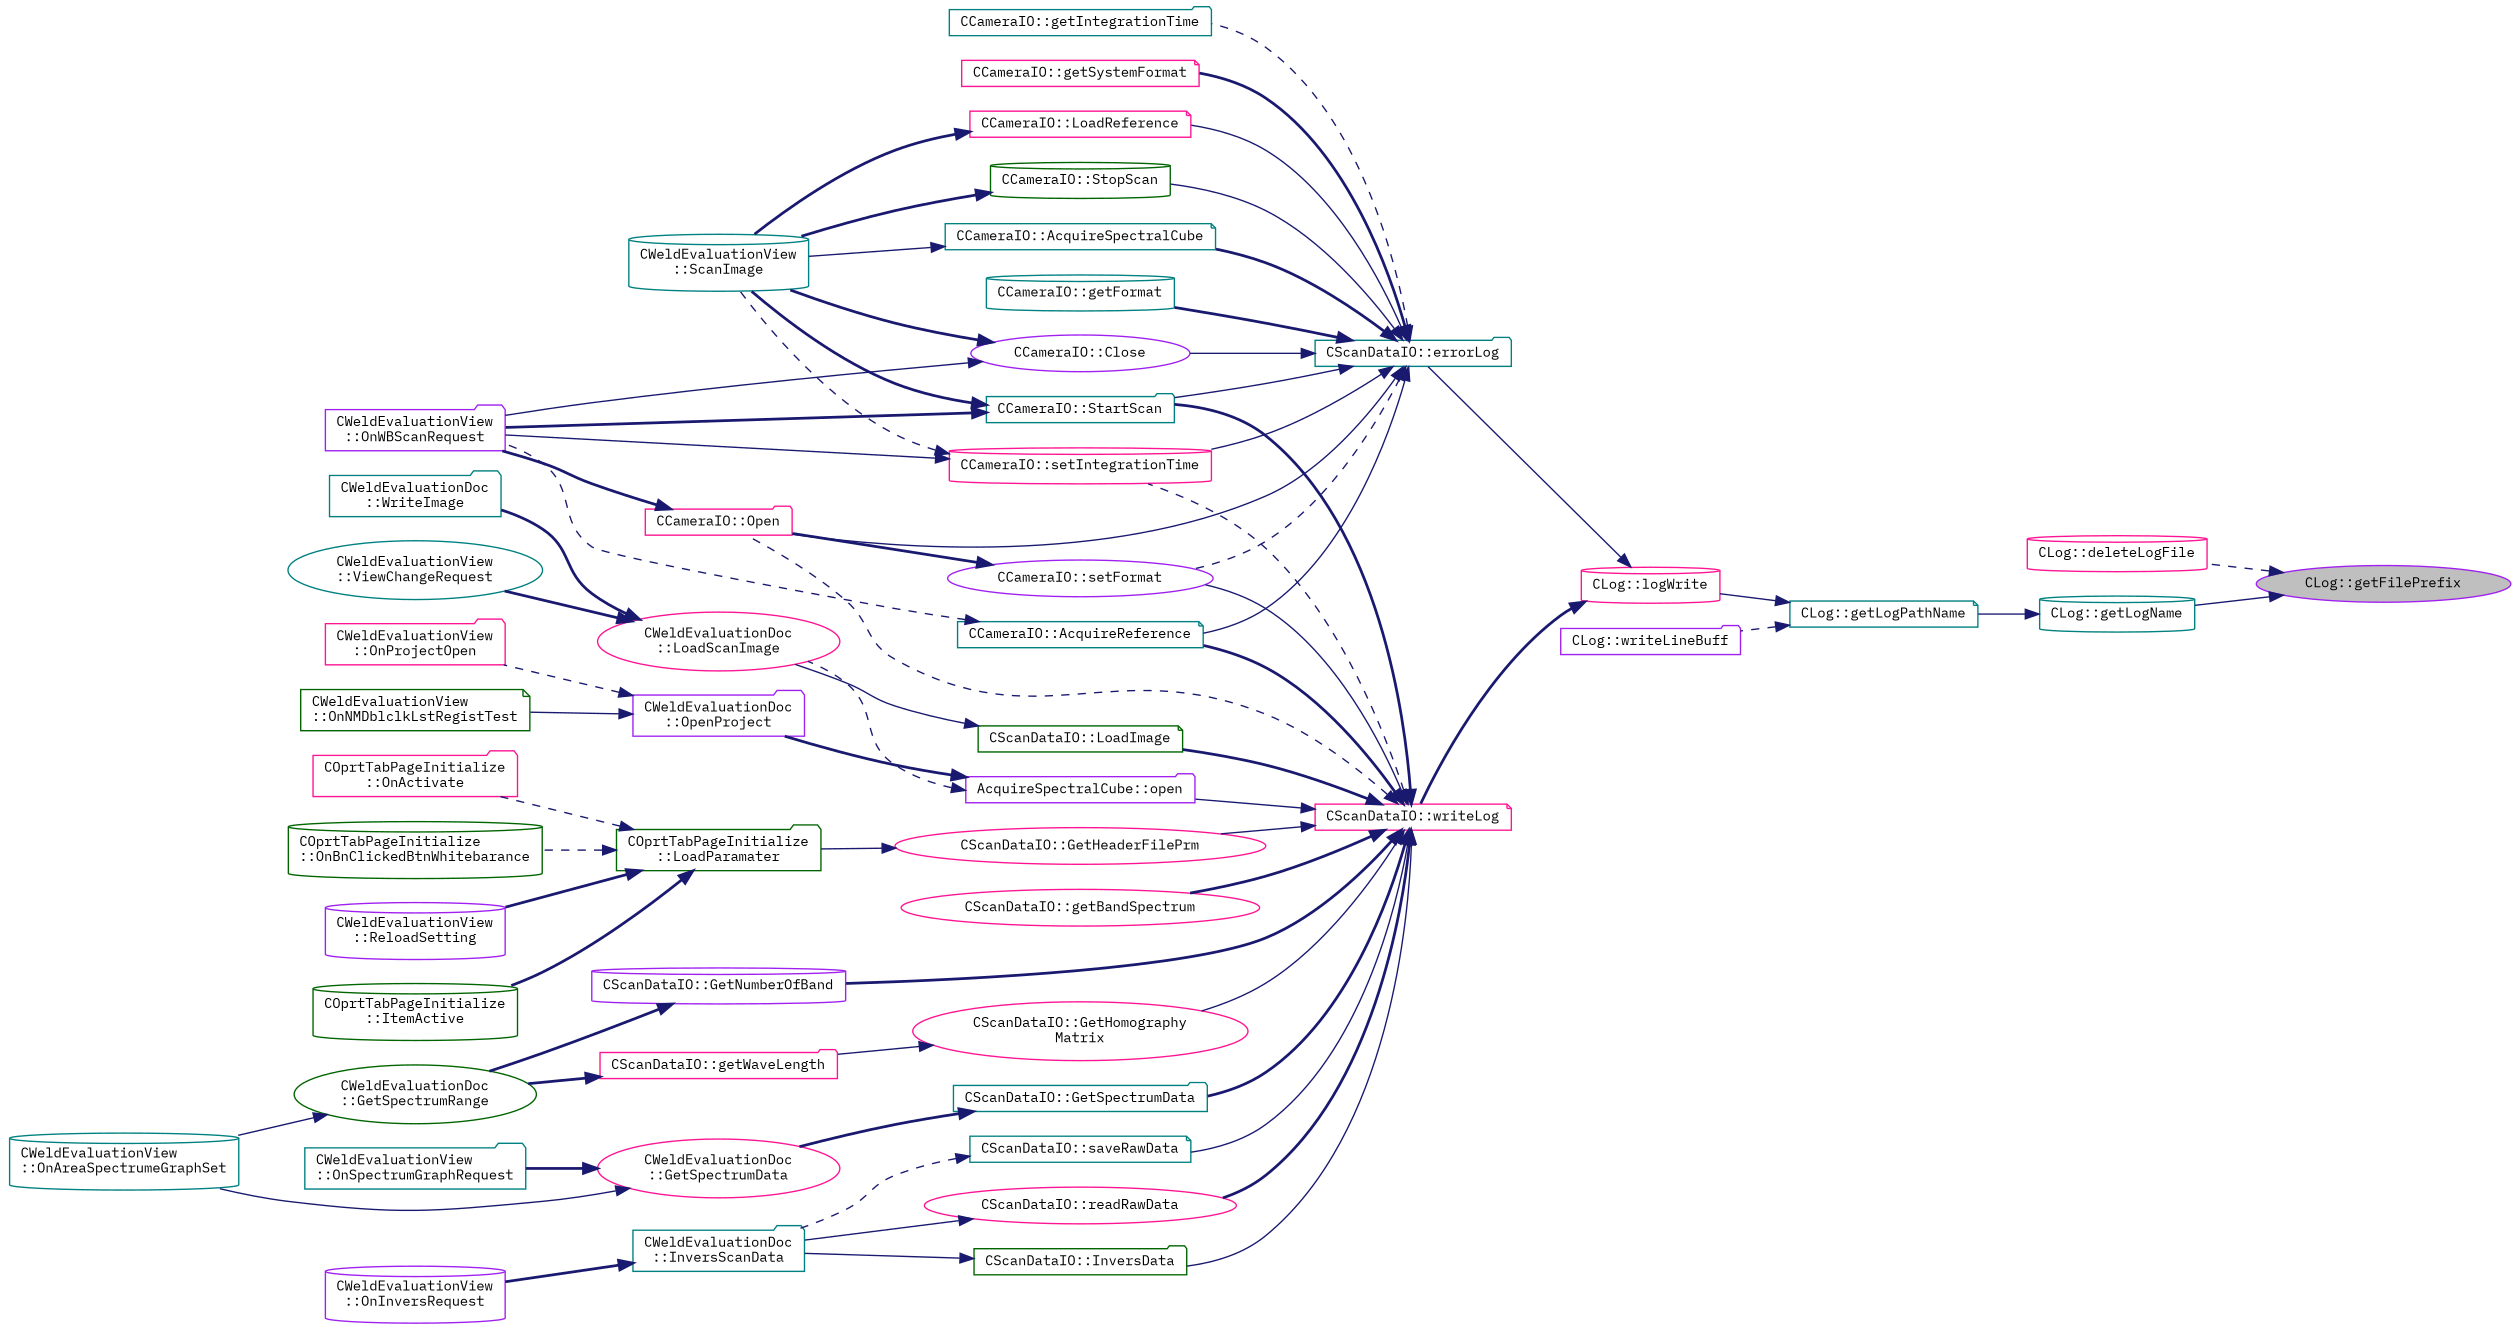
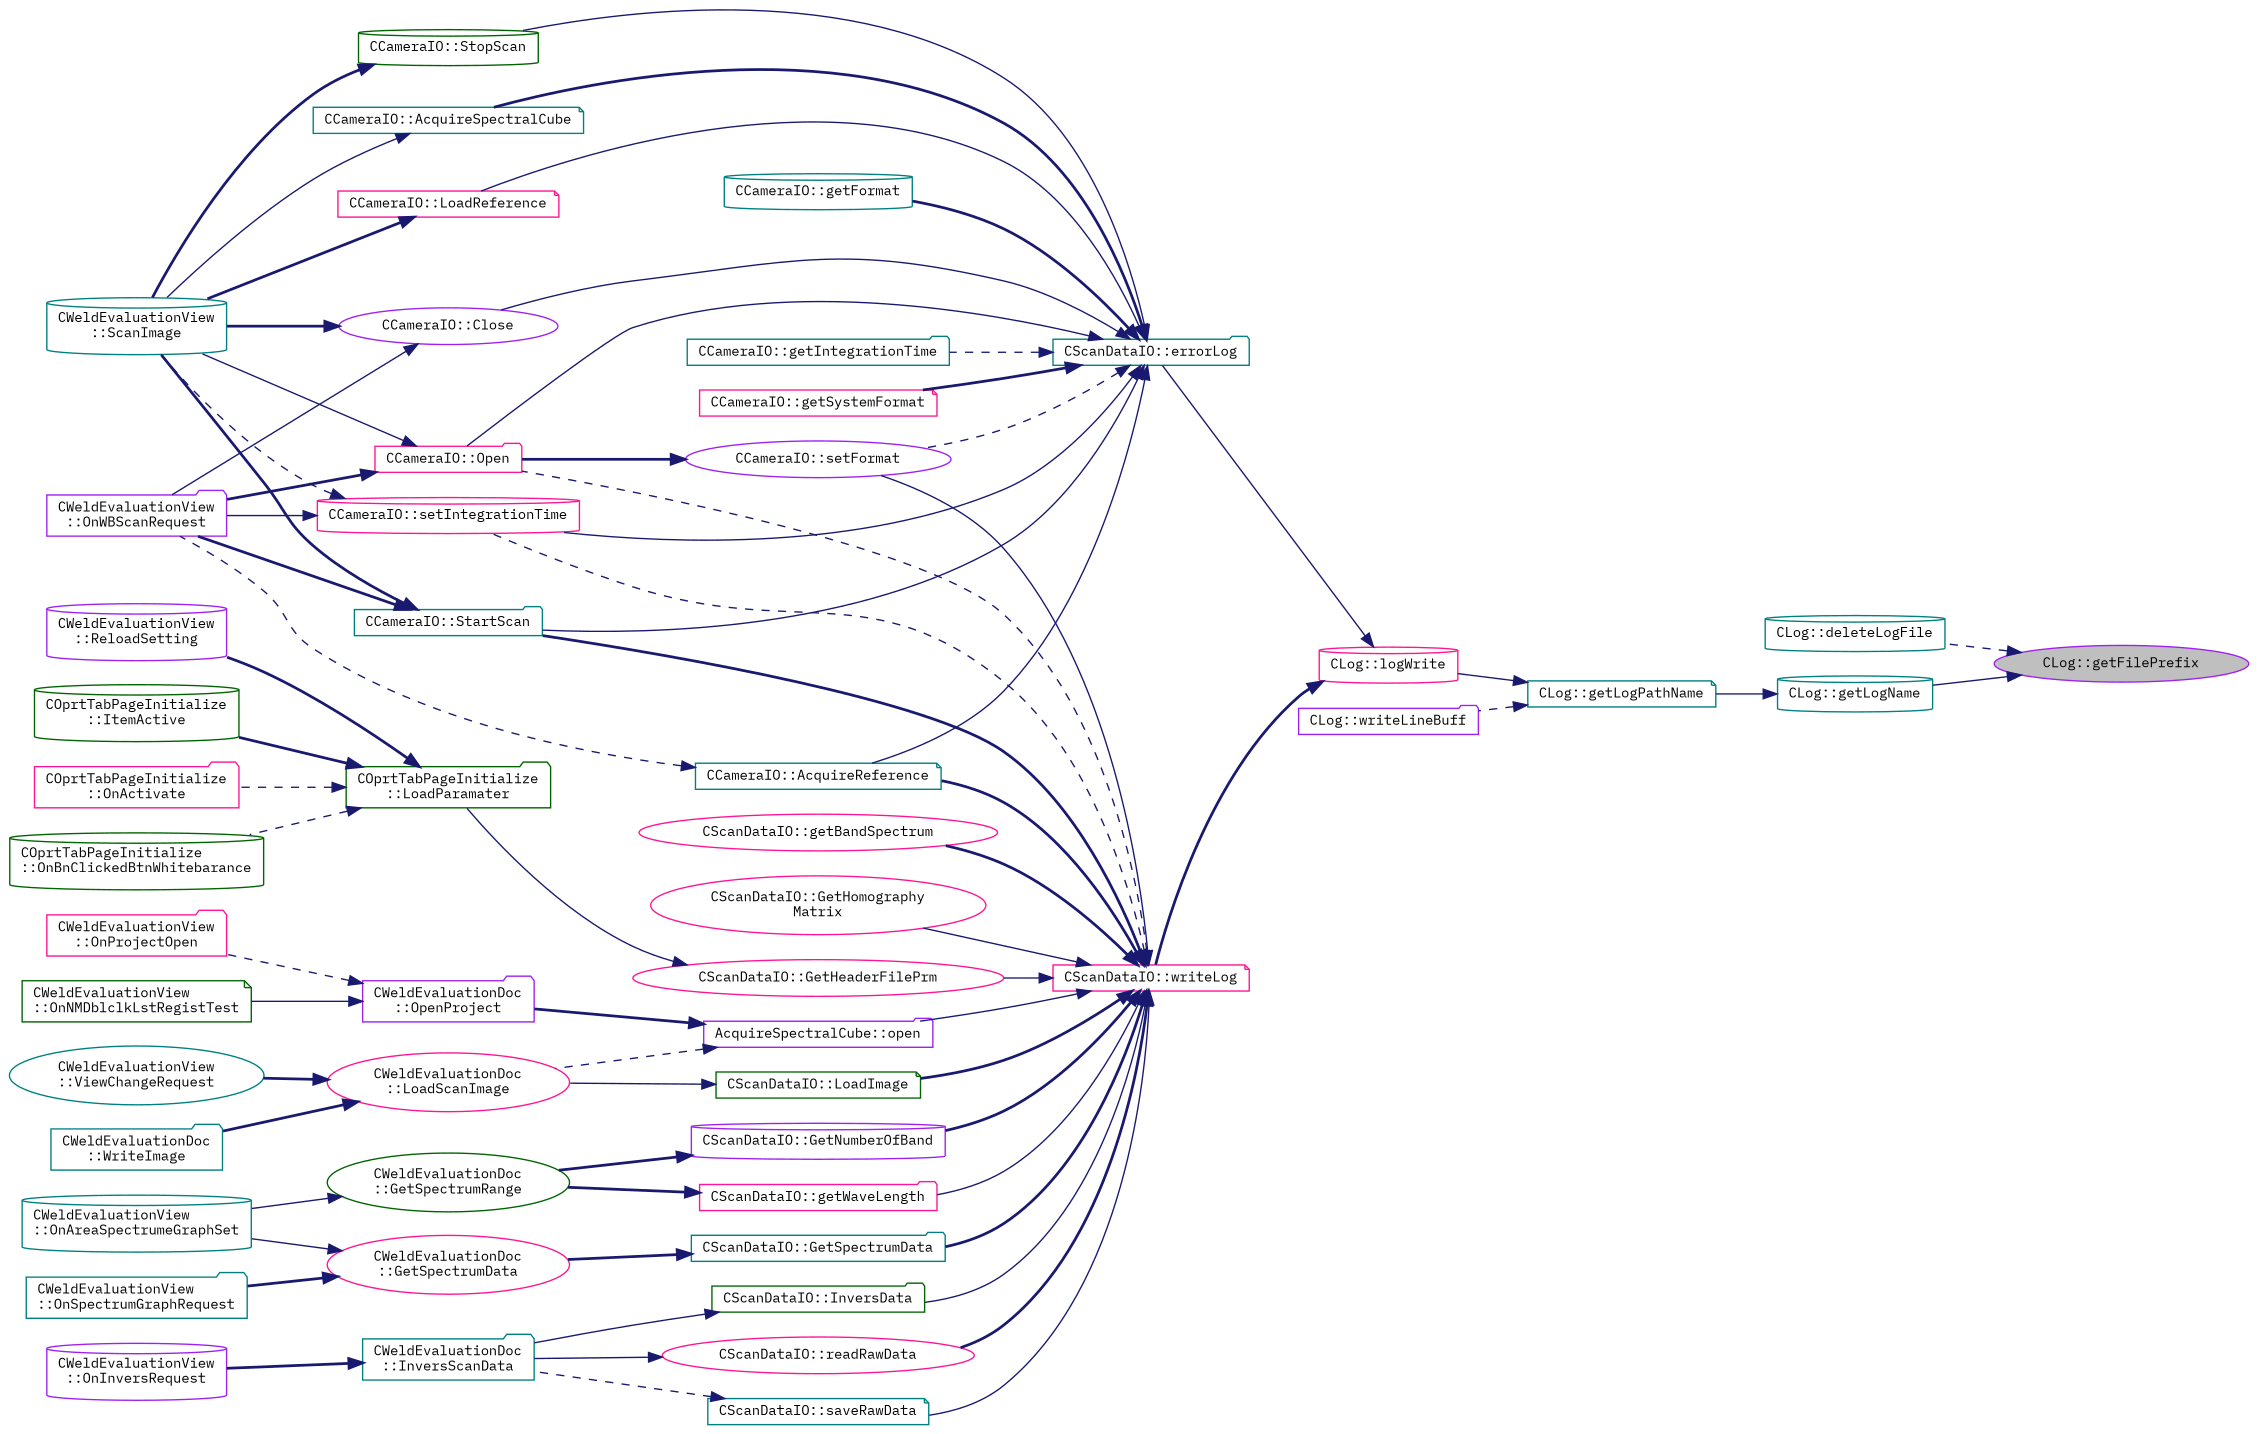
edge "CWeldEvaluationView ::ScanImage" -> "CCameraIO::Open": added
node "CLog::deleteLogFile": color deeppink -> teal
edge "CScanDataIO::getWaveLength" -> "CScanDataIO::GetHomography Matrix": now "CScanDataIO::getWaveLength" -> "CScanDataIO::writeLog"
